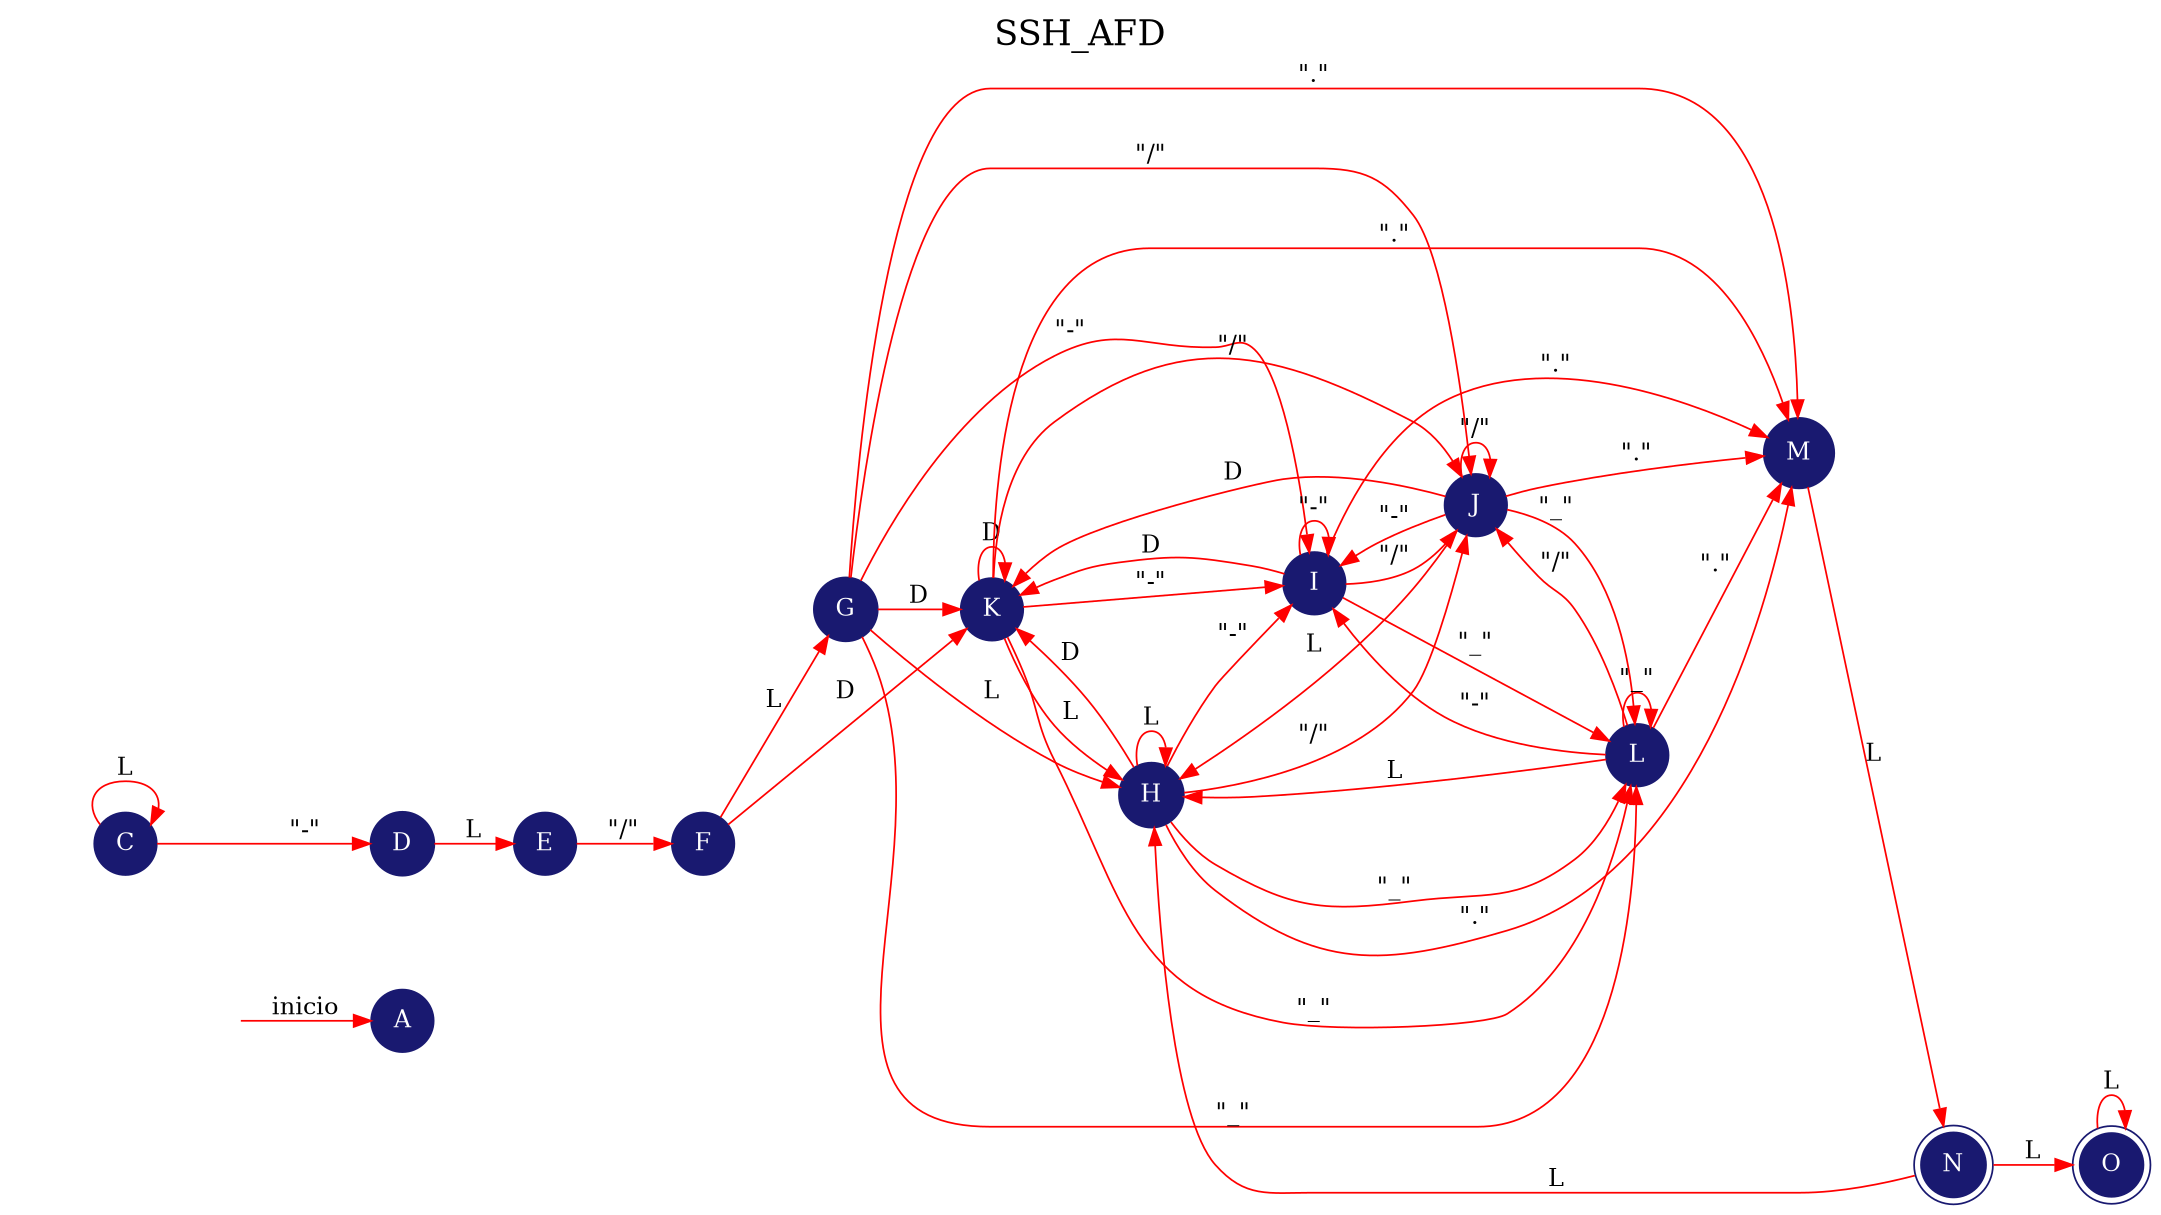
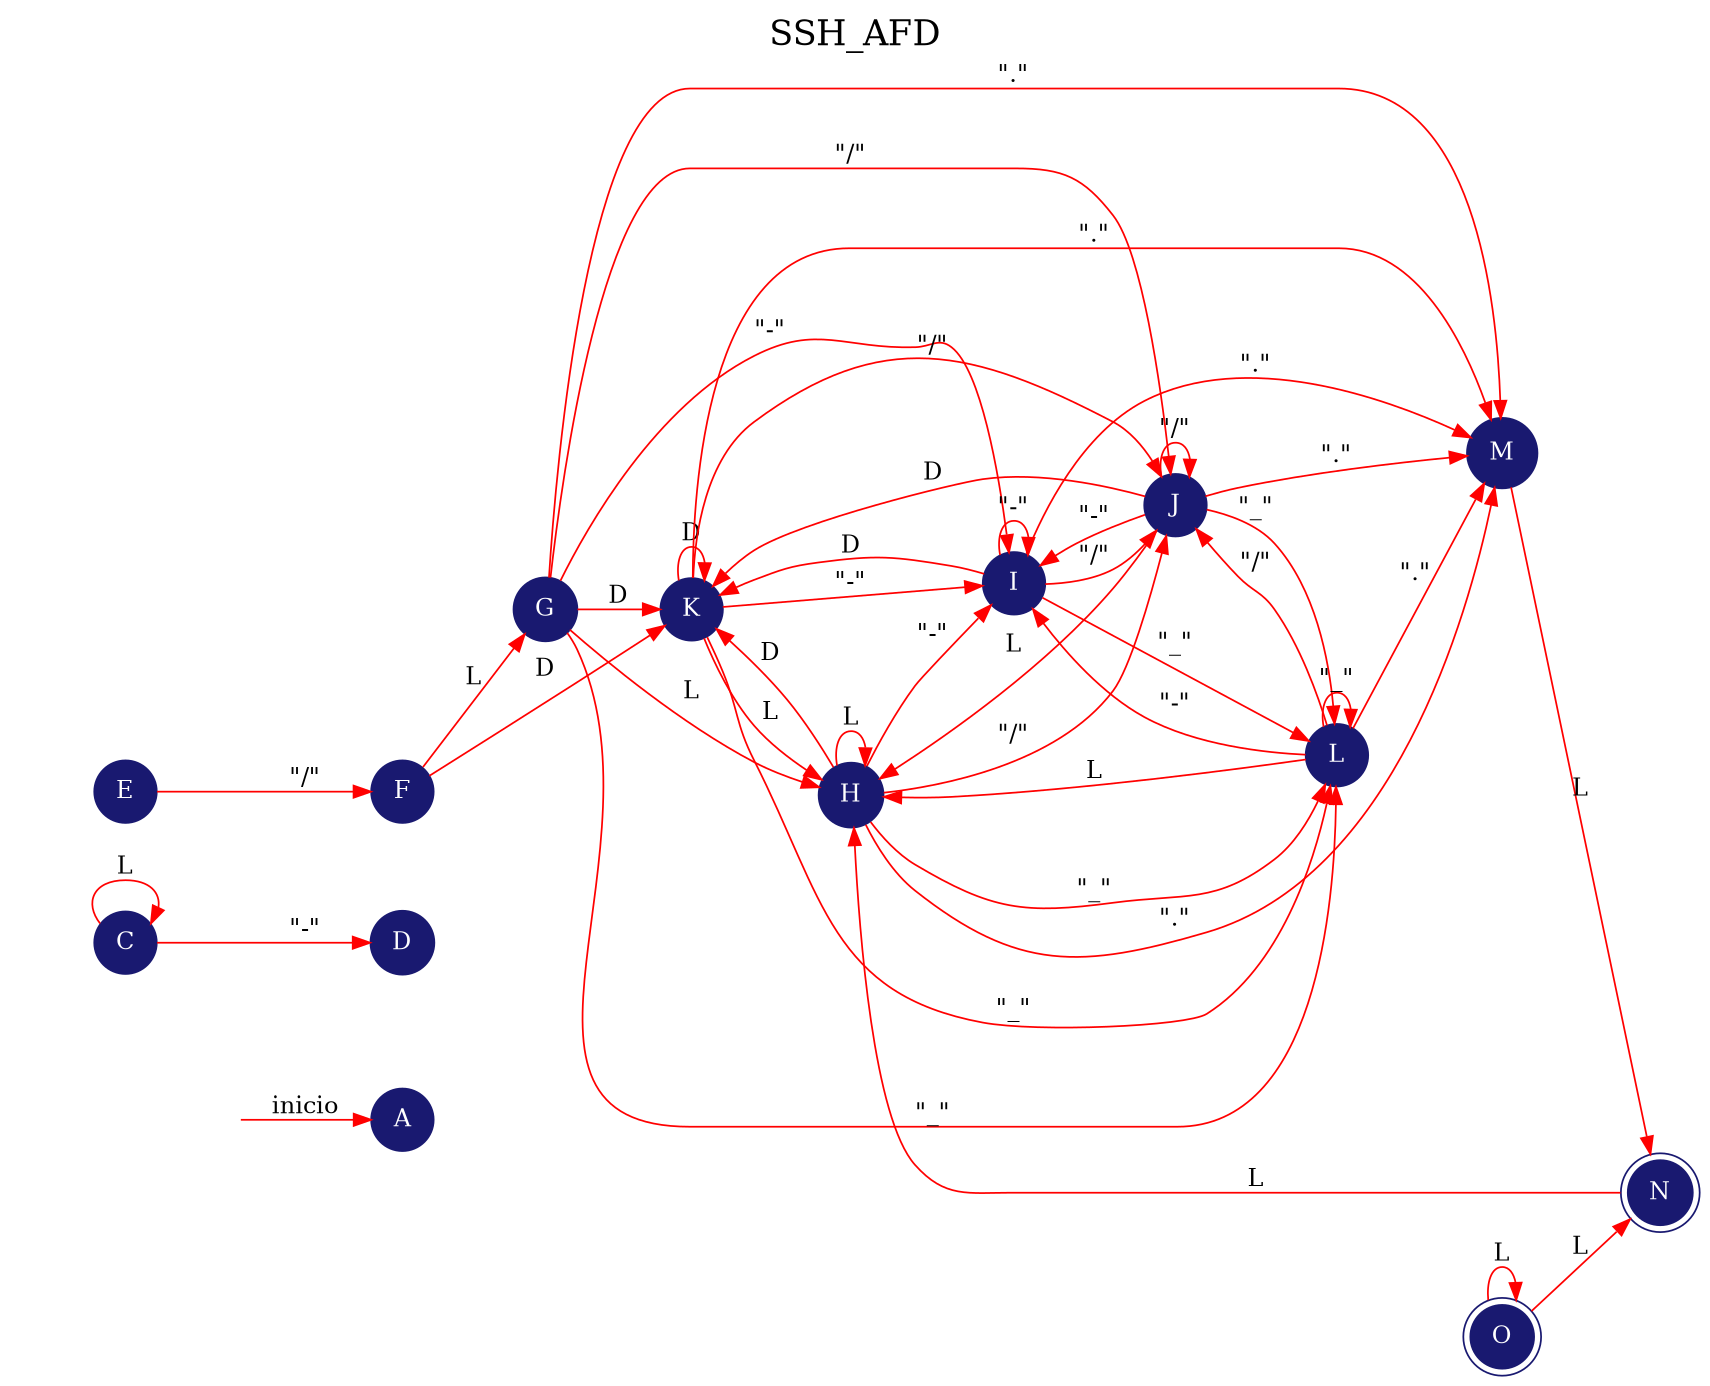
edge "D" -> "E": removed, label "L"
edge "N" -> "O": reversed
